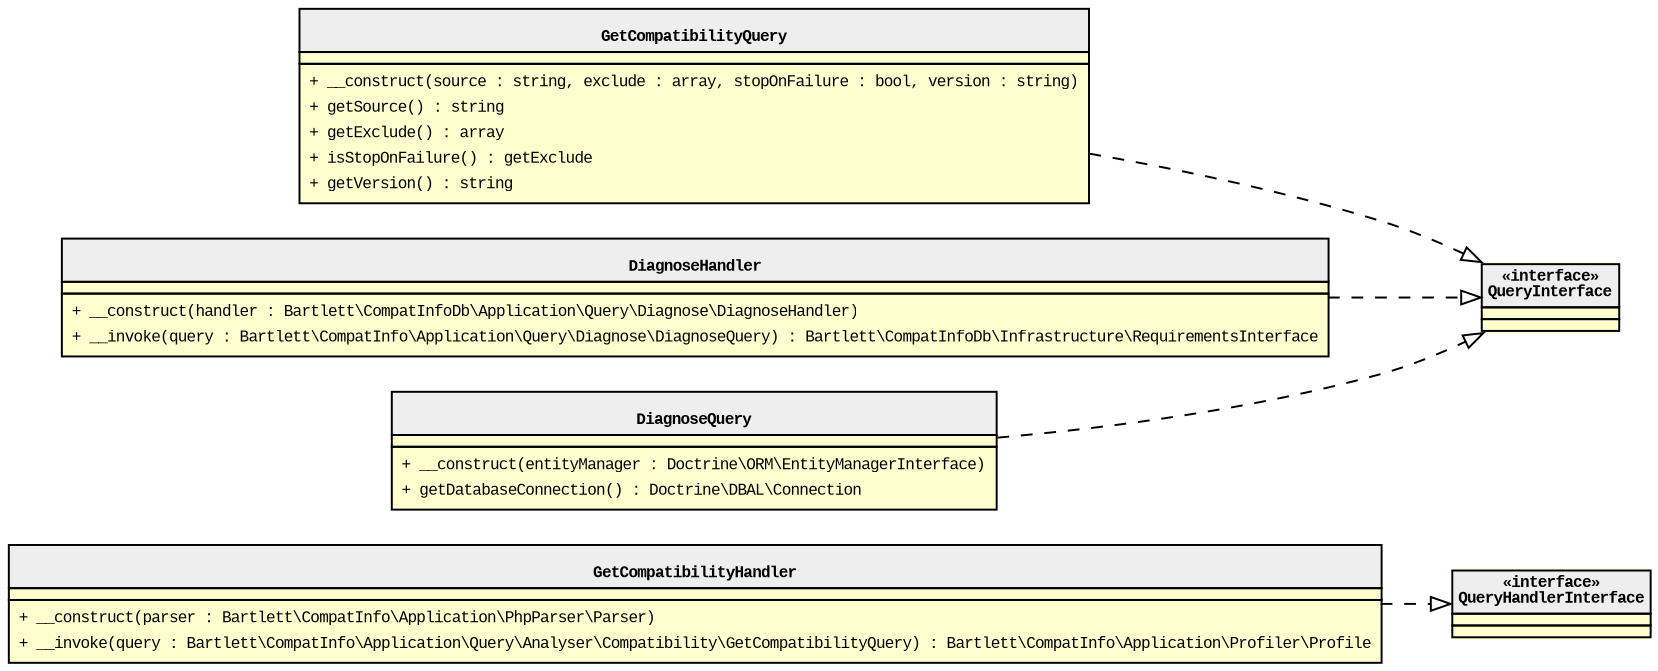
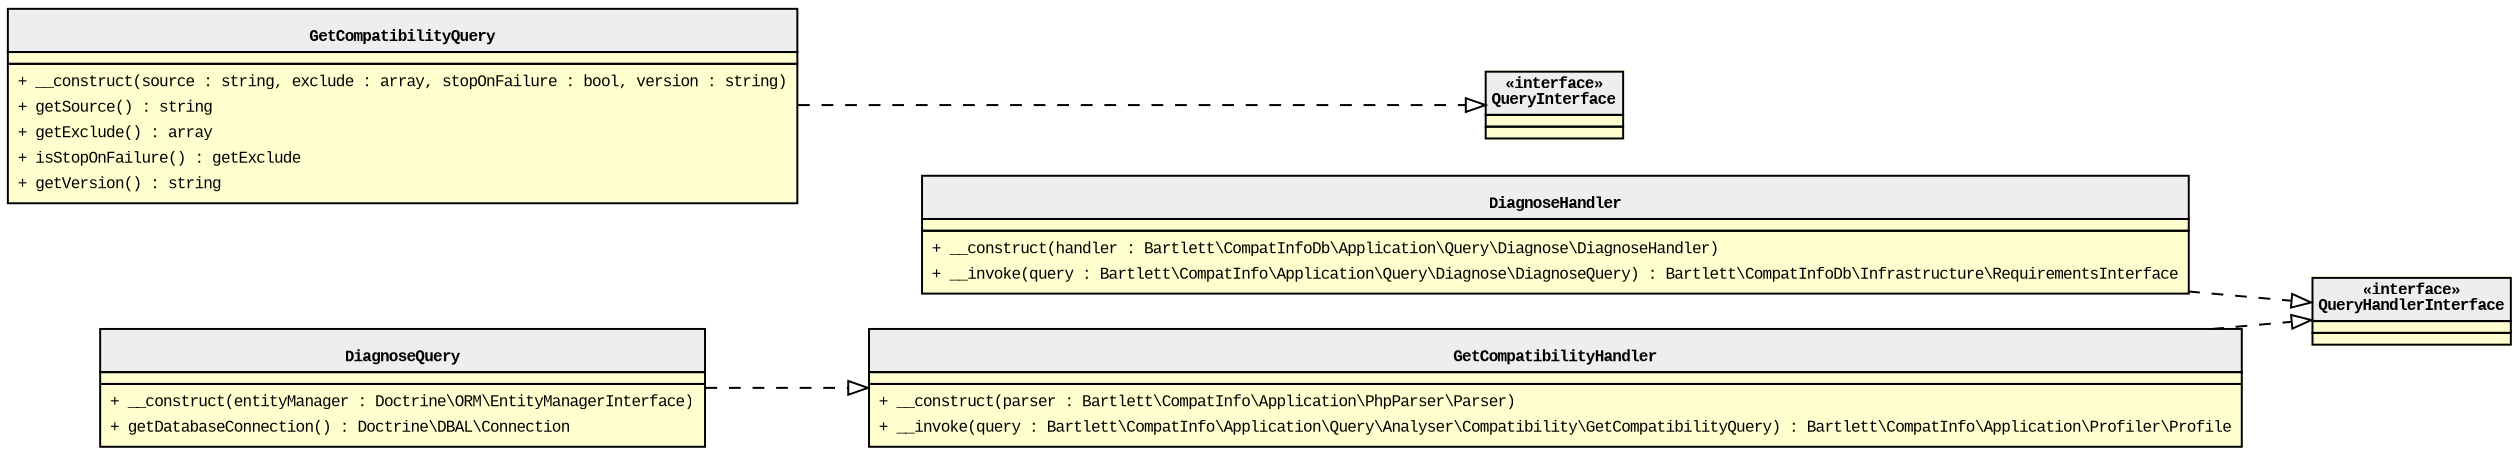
edge "DiagnoseHandler" -> "QueryInterface": now "DiagnoseHandler" -> "QueryHandlerInterface"
edge "DiagnoseQuery" -> "QueryInterface": now "DiagnoseQuery" -> "GetCompatibilityHandler"
